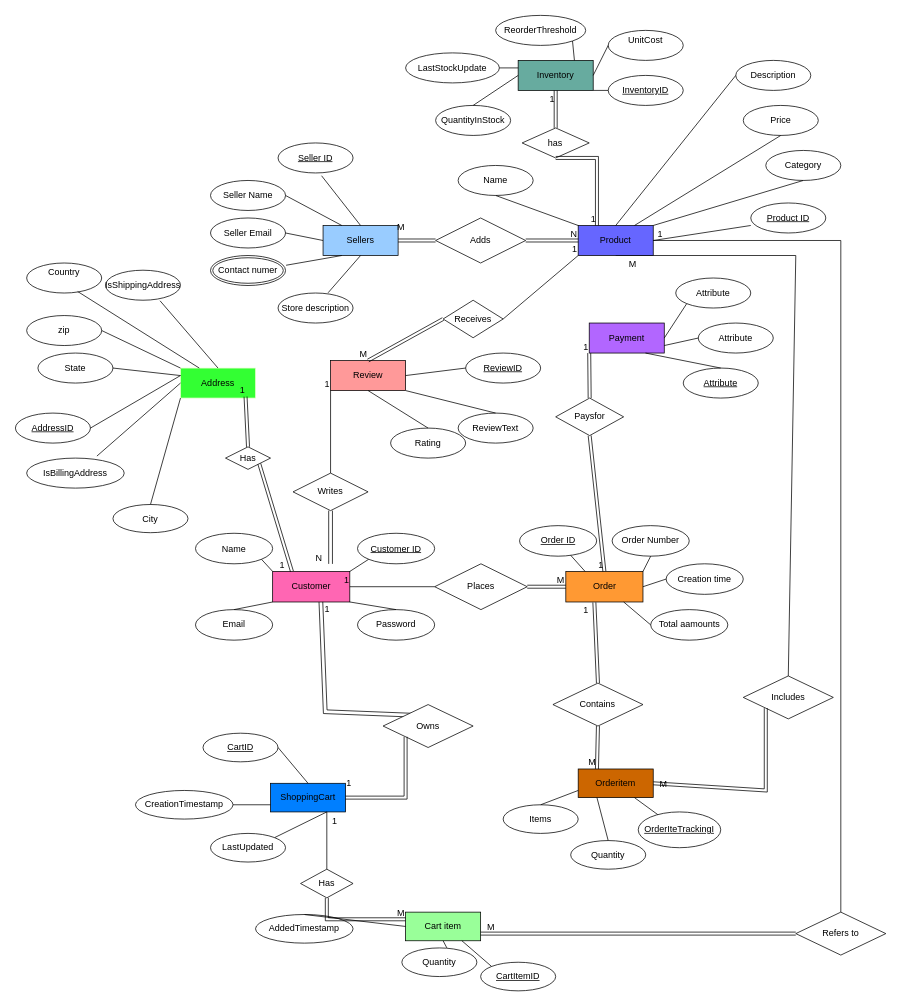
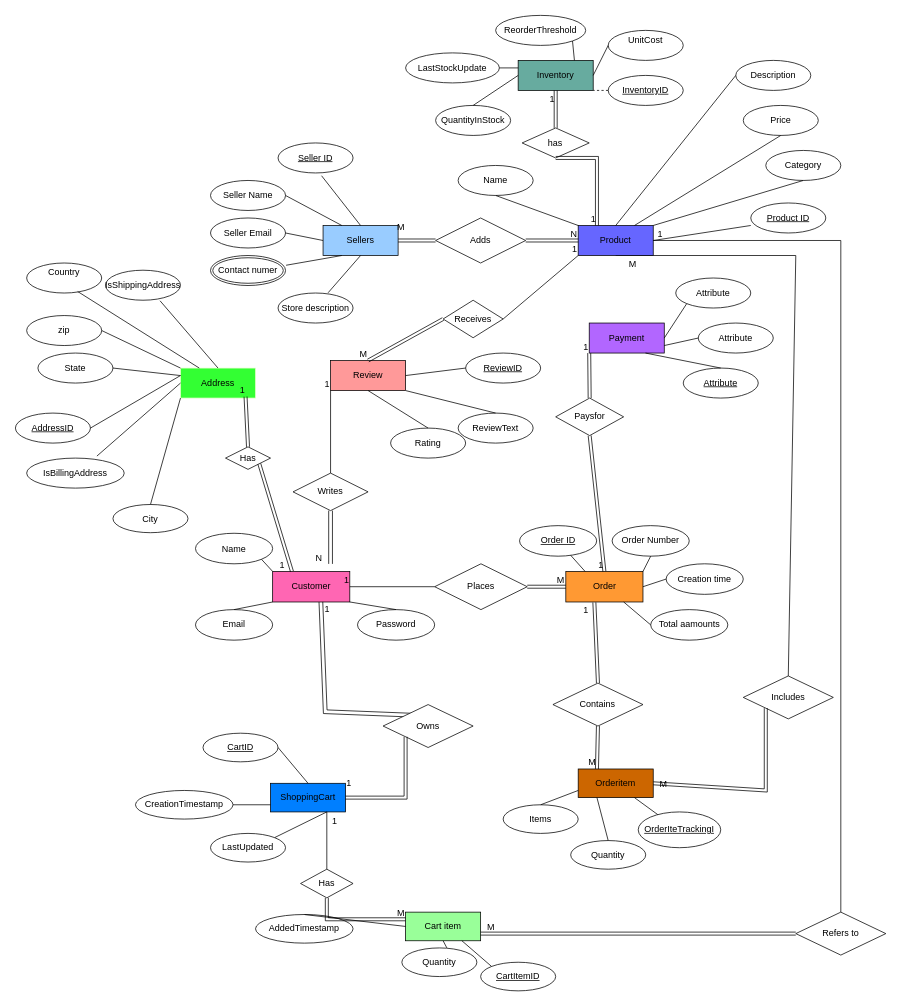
edge "Inventory" -- "InventoryID": style solid -> dashed
node "Customer ID": removed
edge "Customer ID" -- "Customer": removed
